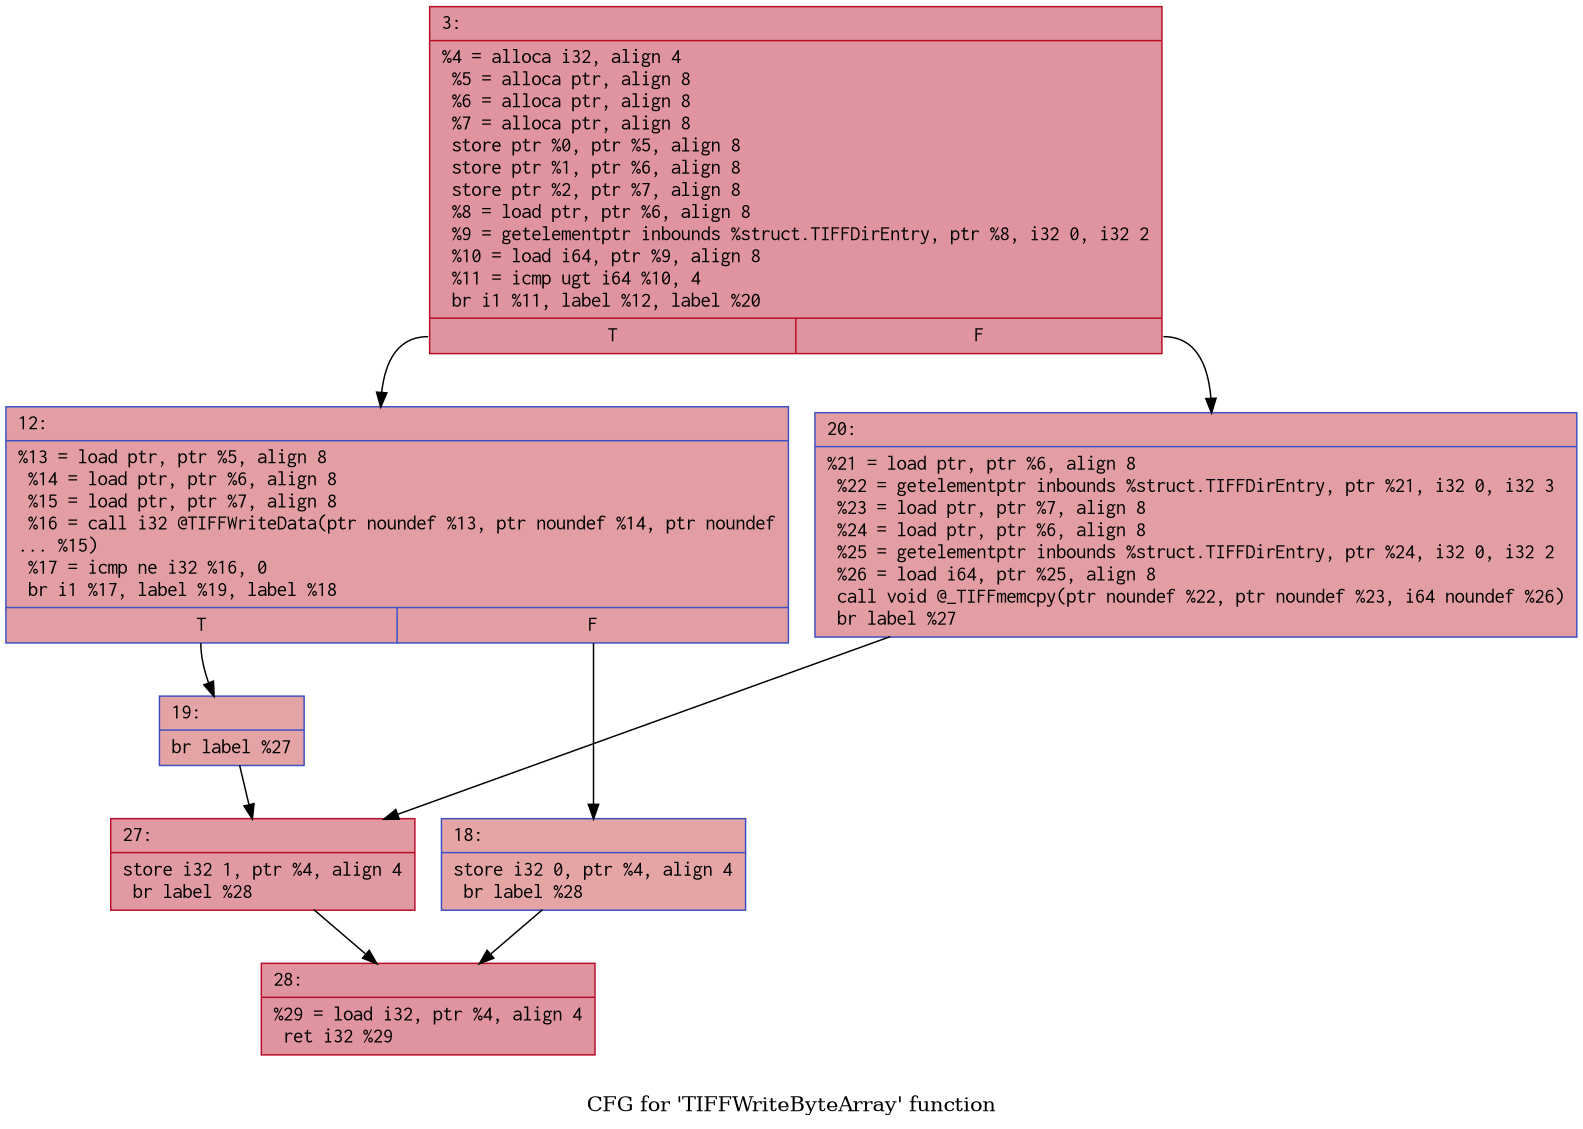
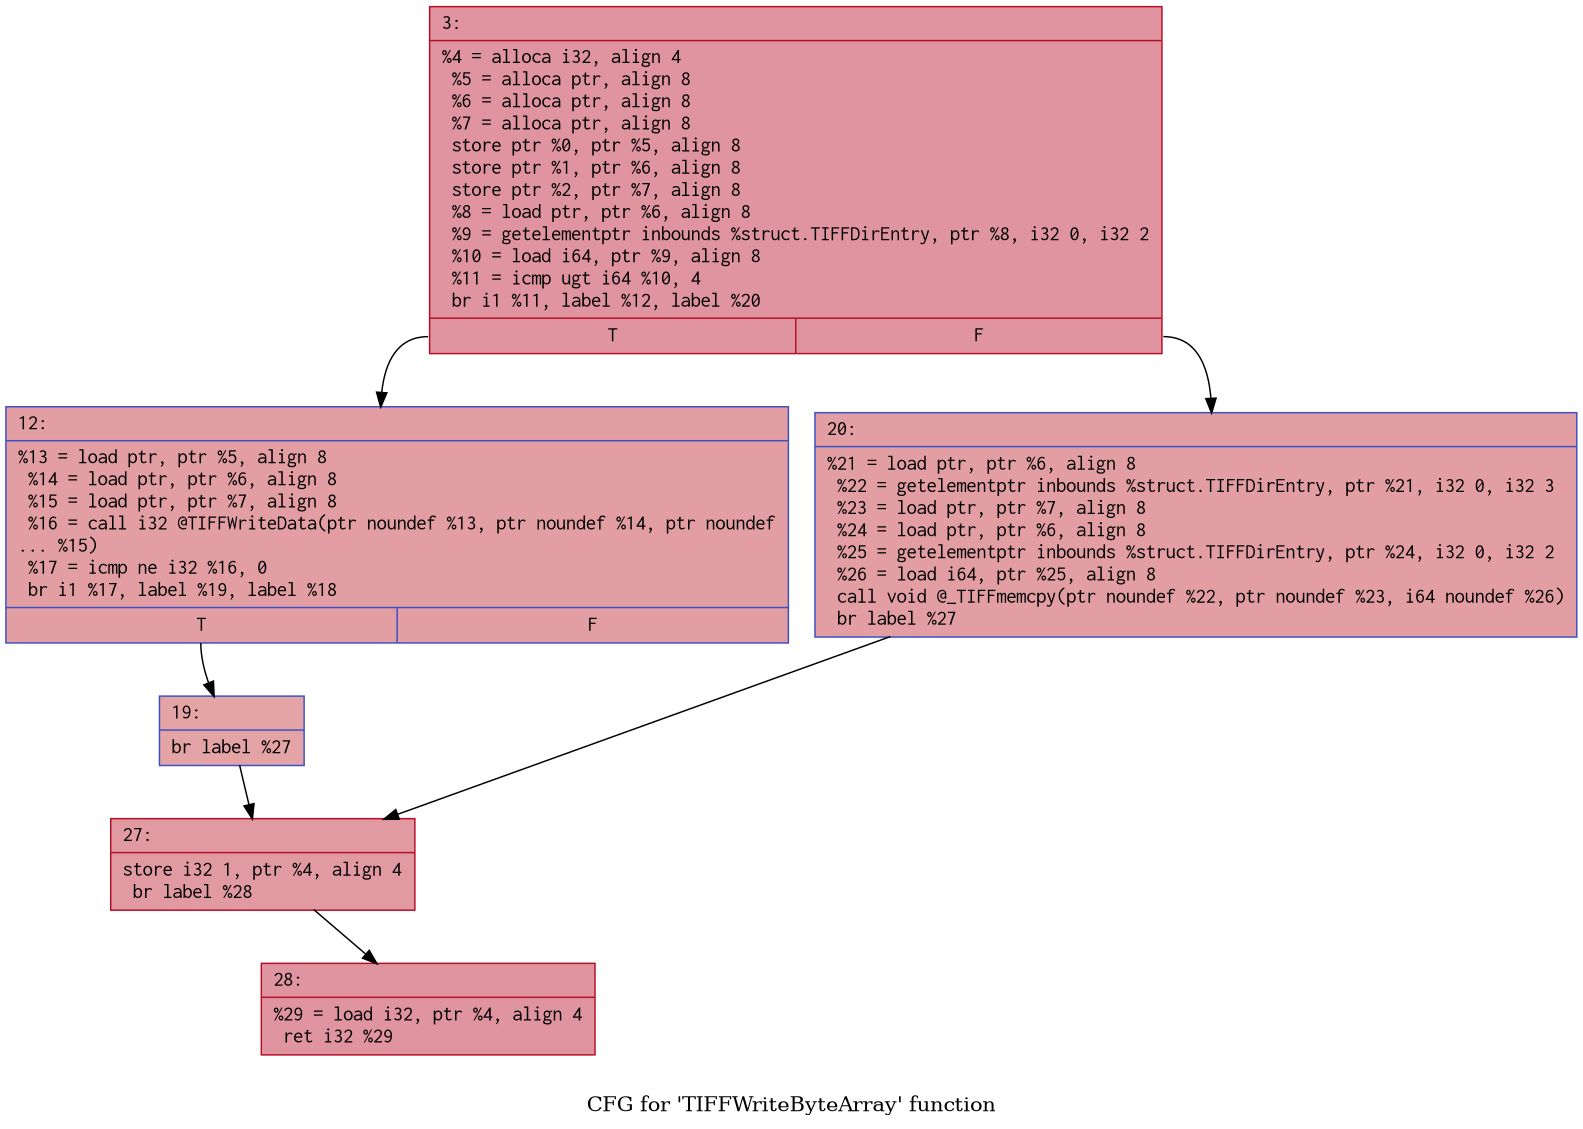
node "18:": removed
